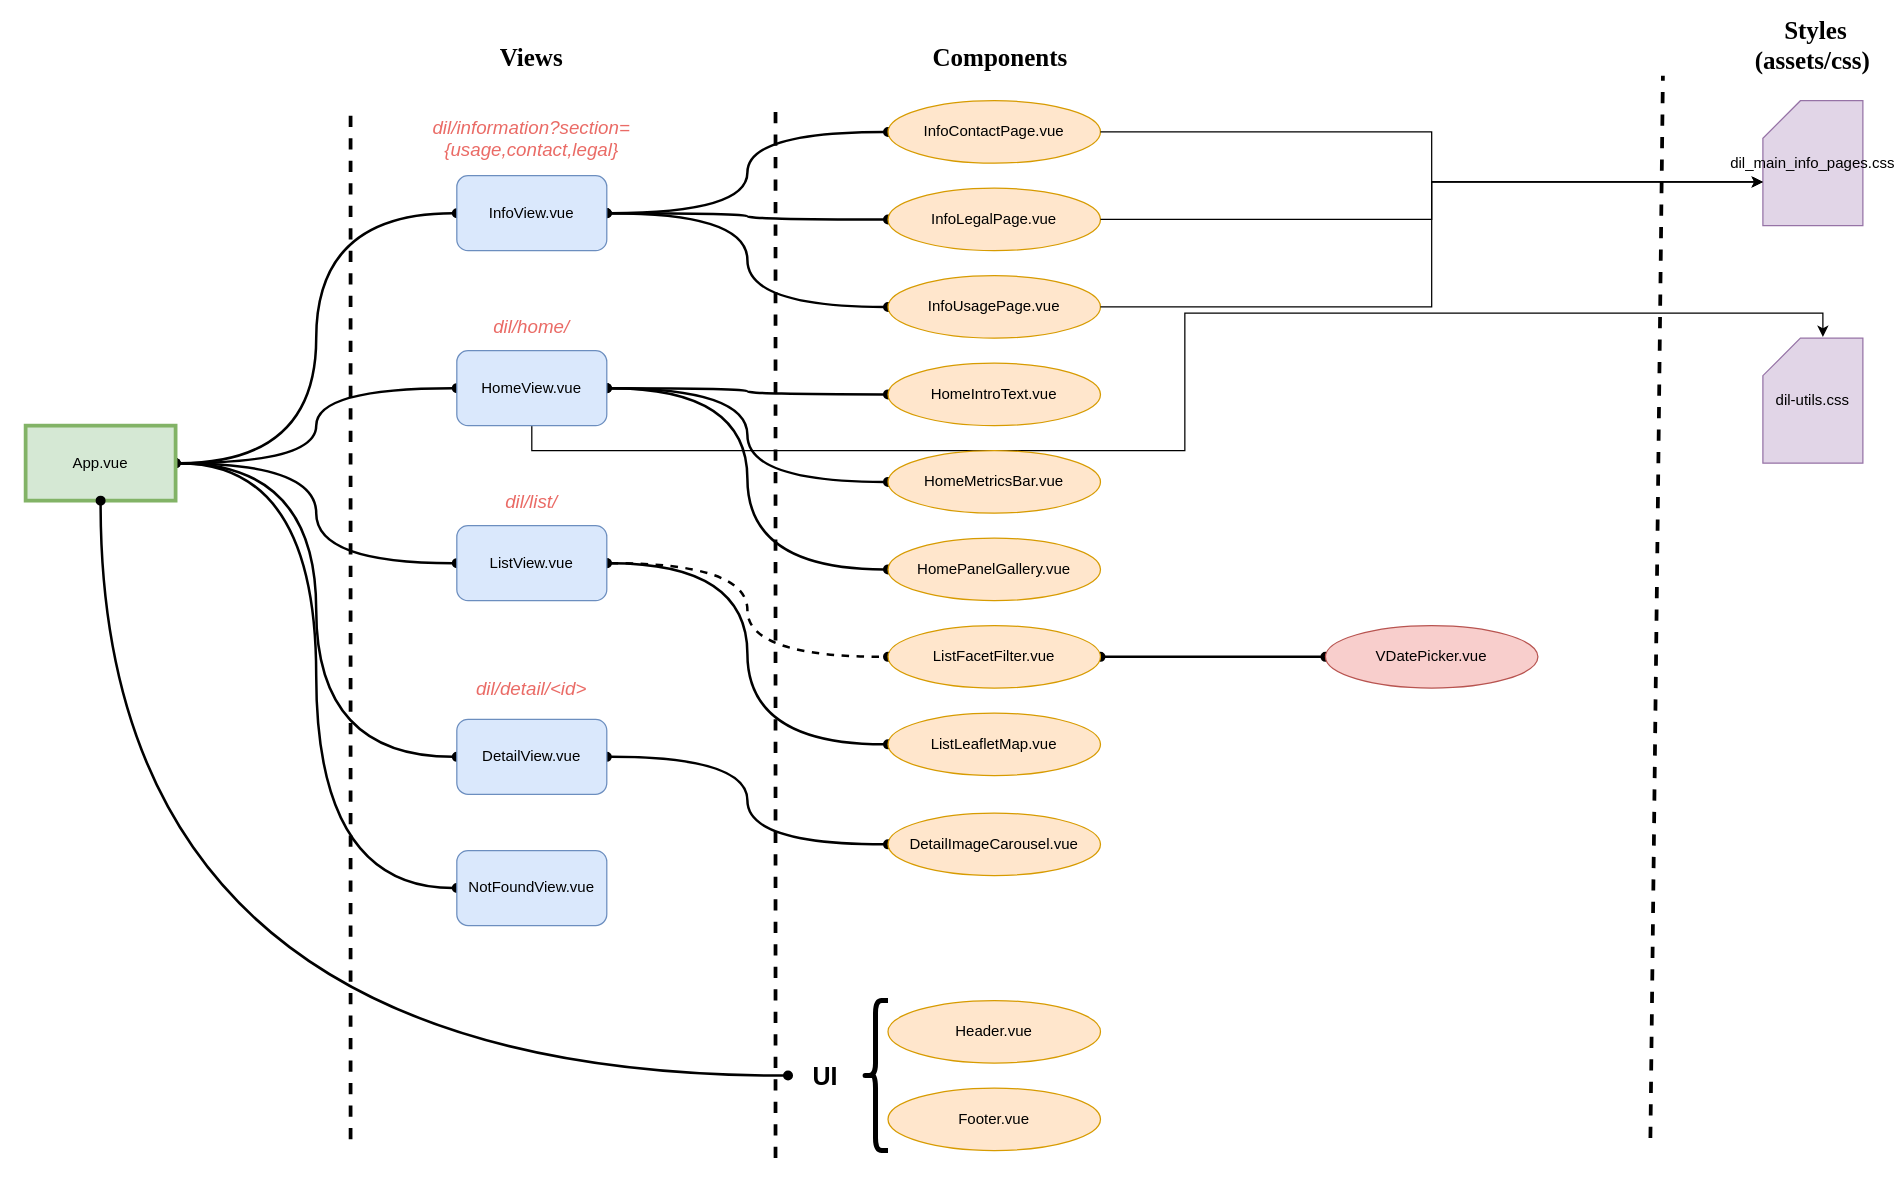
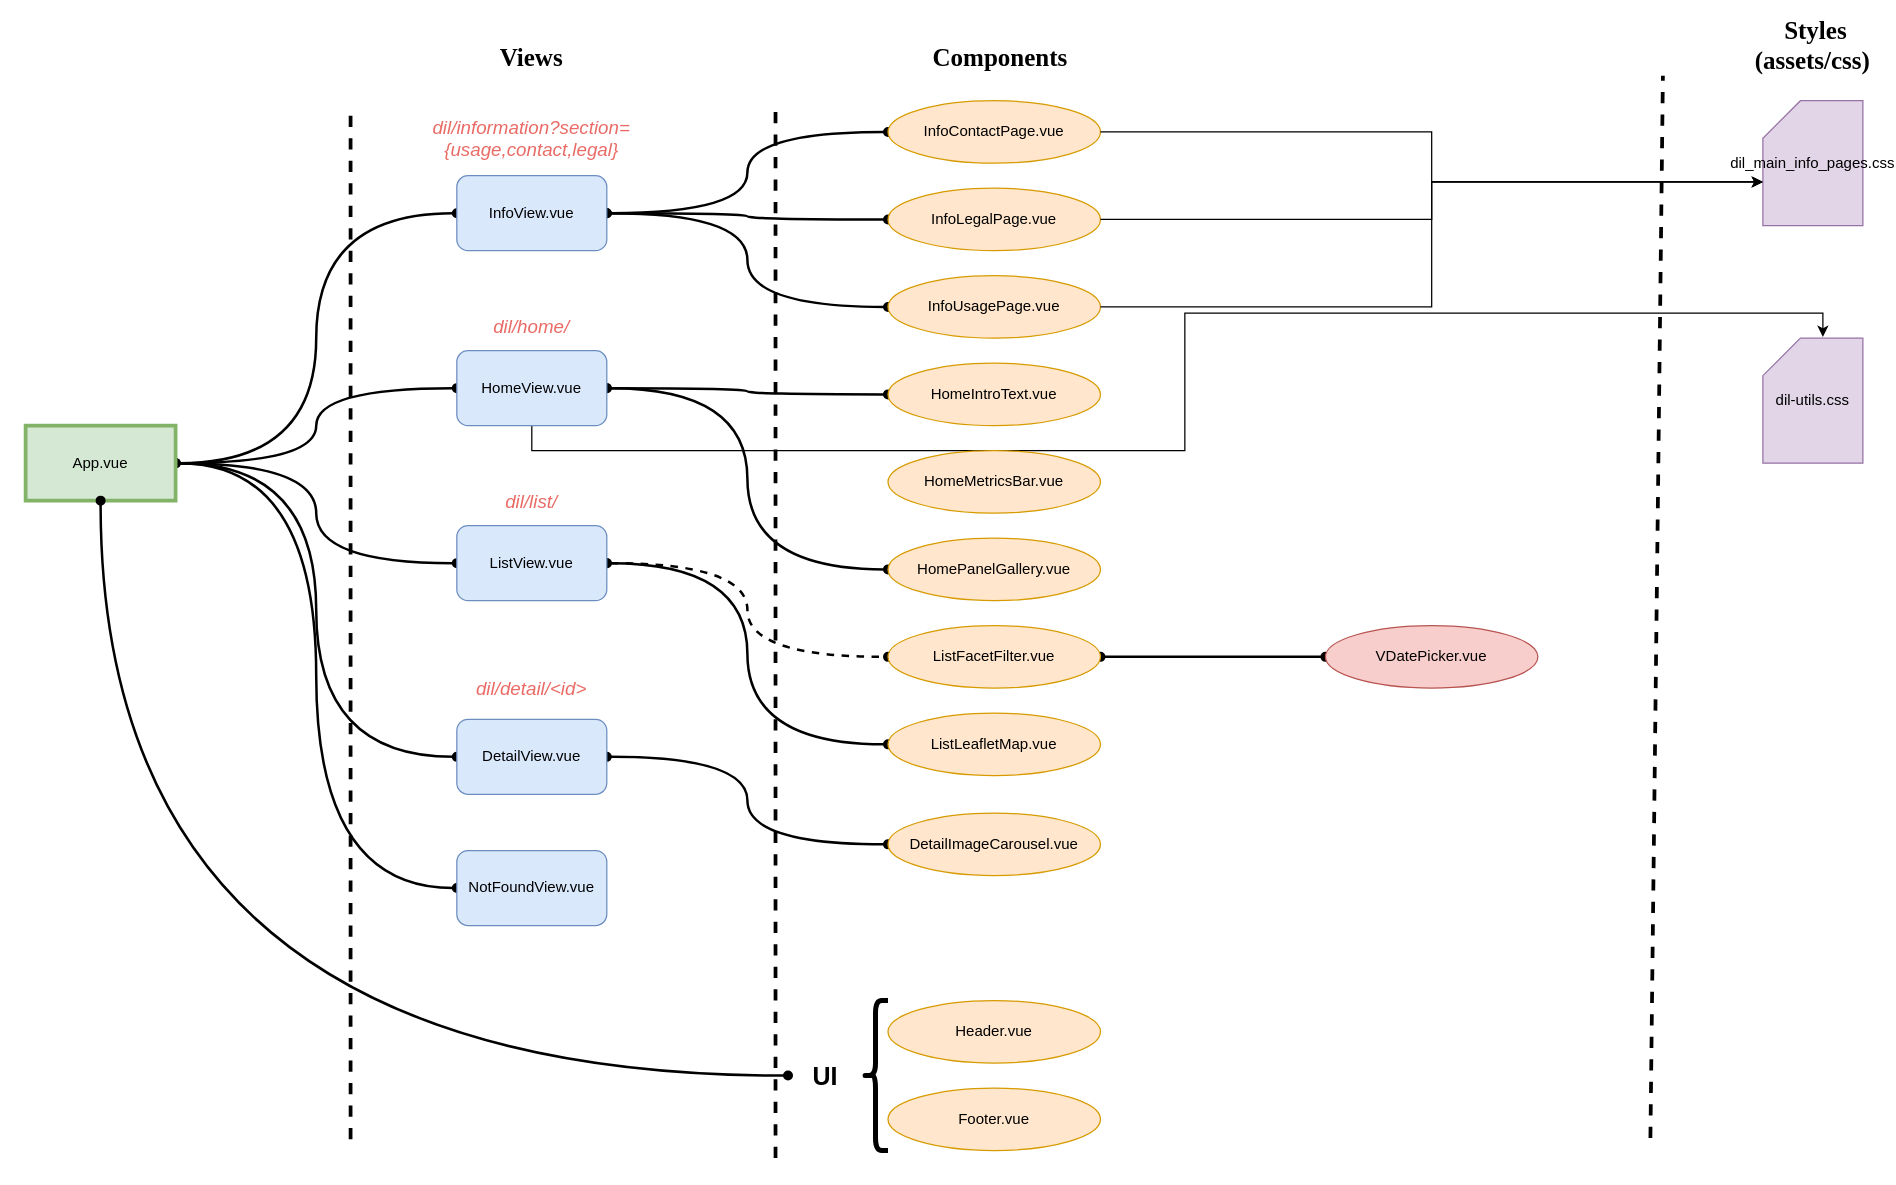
edge "HomeView.vue" -- "HomeMetricsBar.vue": removed
